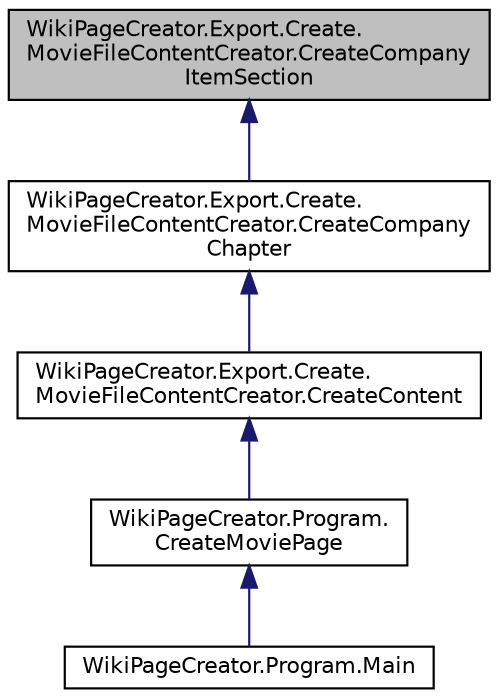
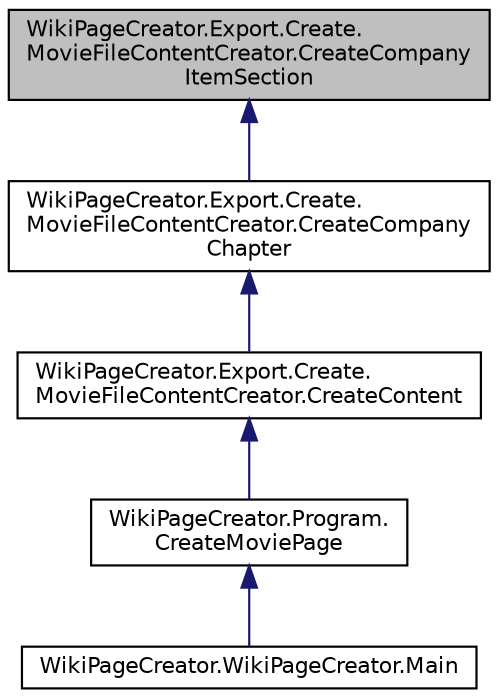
node "WikiPageCreator.Program.Main": label "WikiPageCreator.Program.Main" -> "WikiPageCreator.WikiPageCreator.Main"
